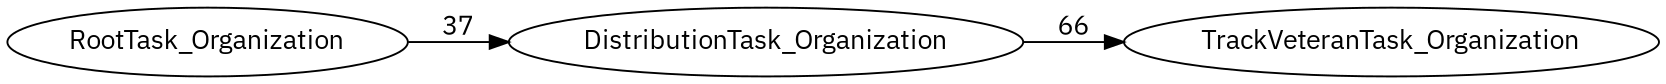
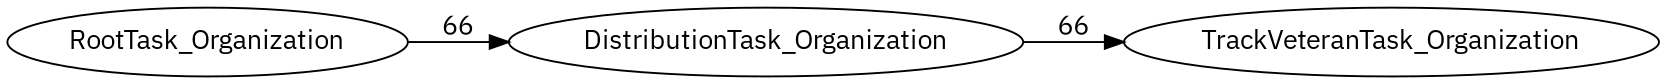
edge "RootTask_Organization" -> "DistributionTask_Organization": label "37" -> "66"
